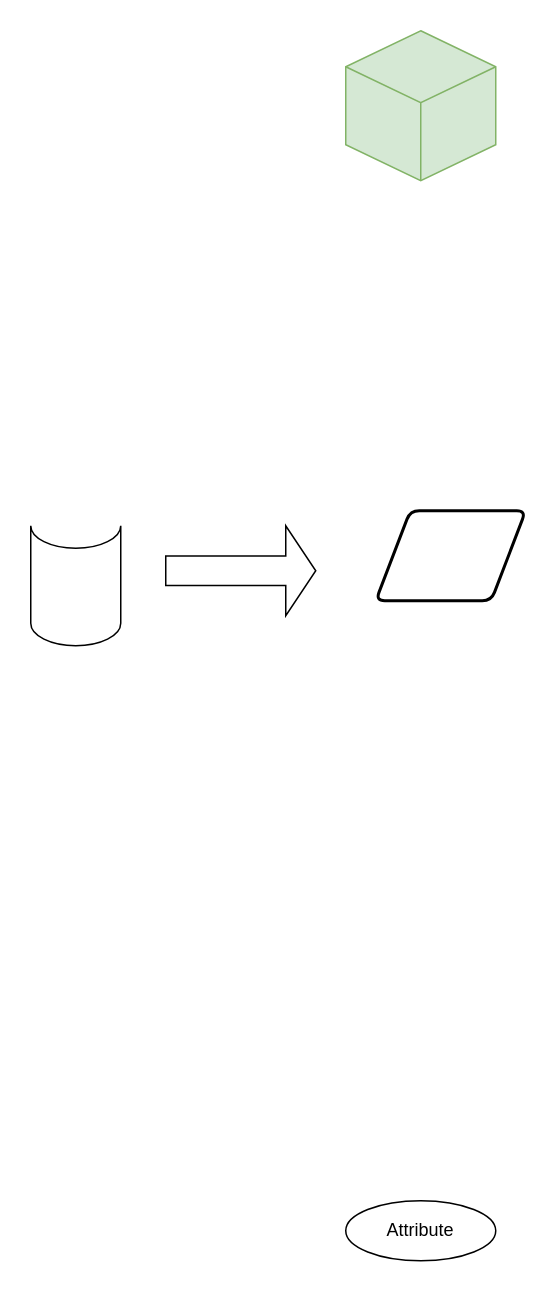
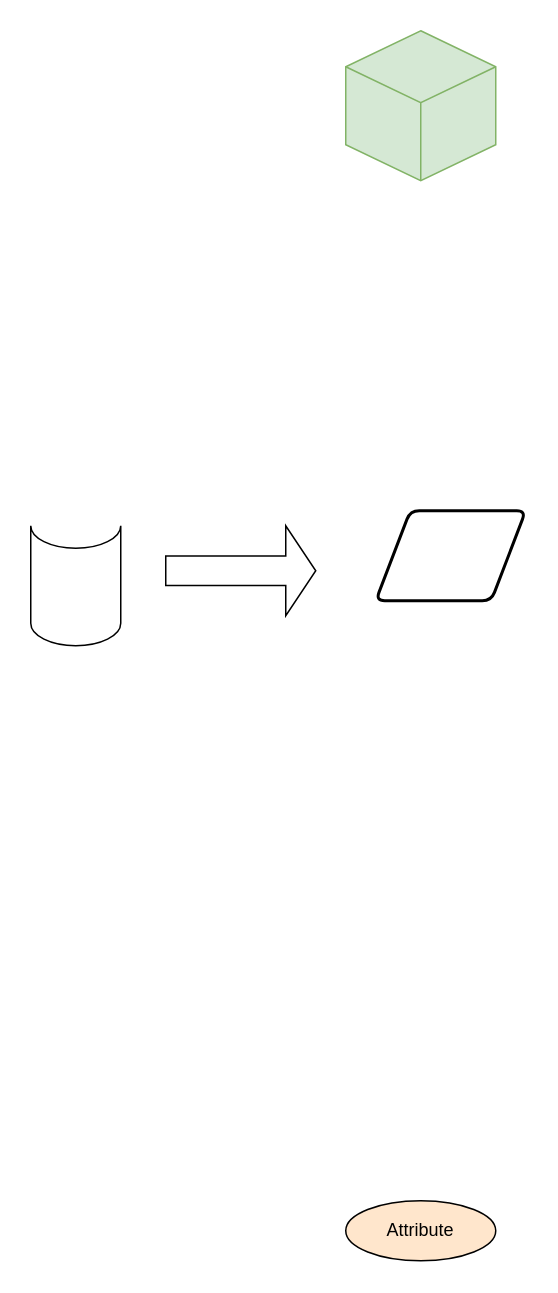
node "Attribute": fillcolor #ffffff -> #ffe6cc
